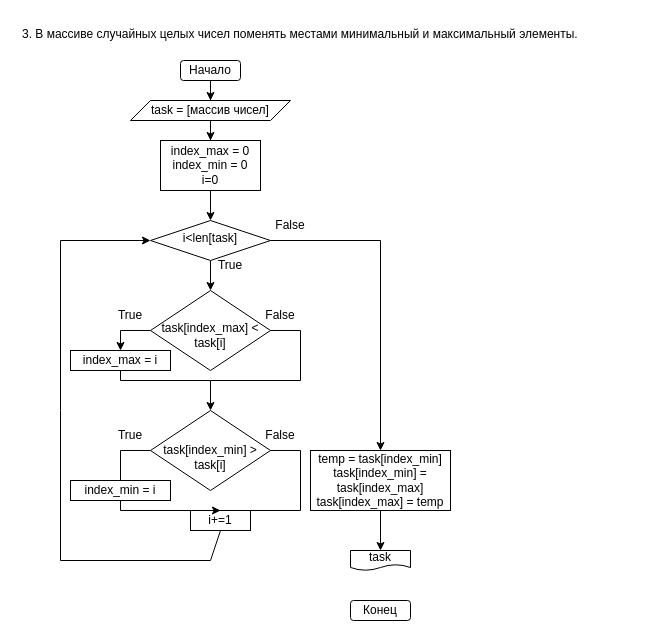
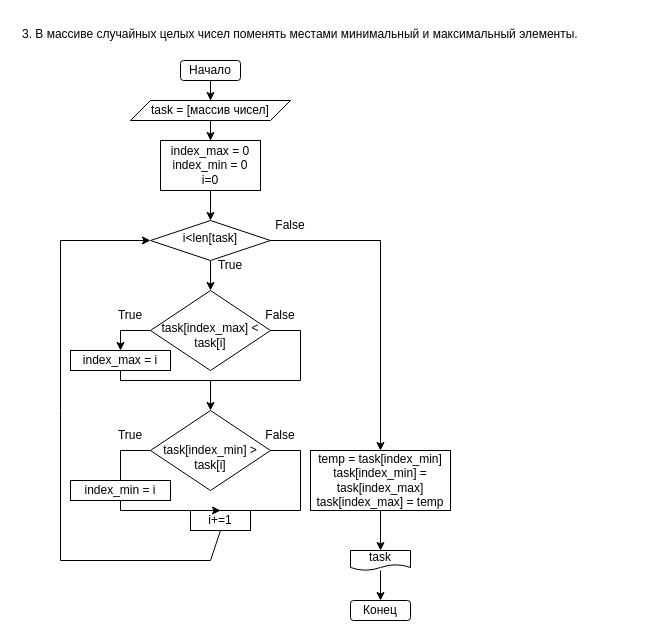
edge "task" -> "Конец": added
